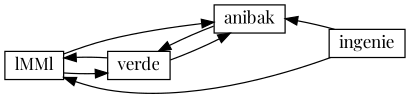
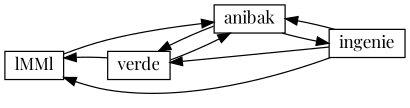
edge "anibak" -> "ingenie": added
edge "lMMl" -> "verde": now "ingenie" -> "verde"
